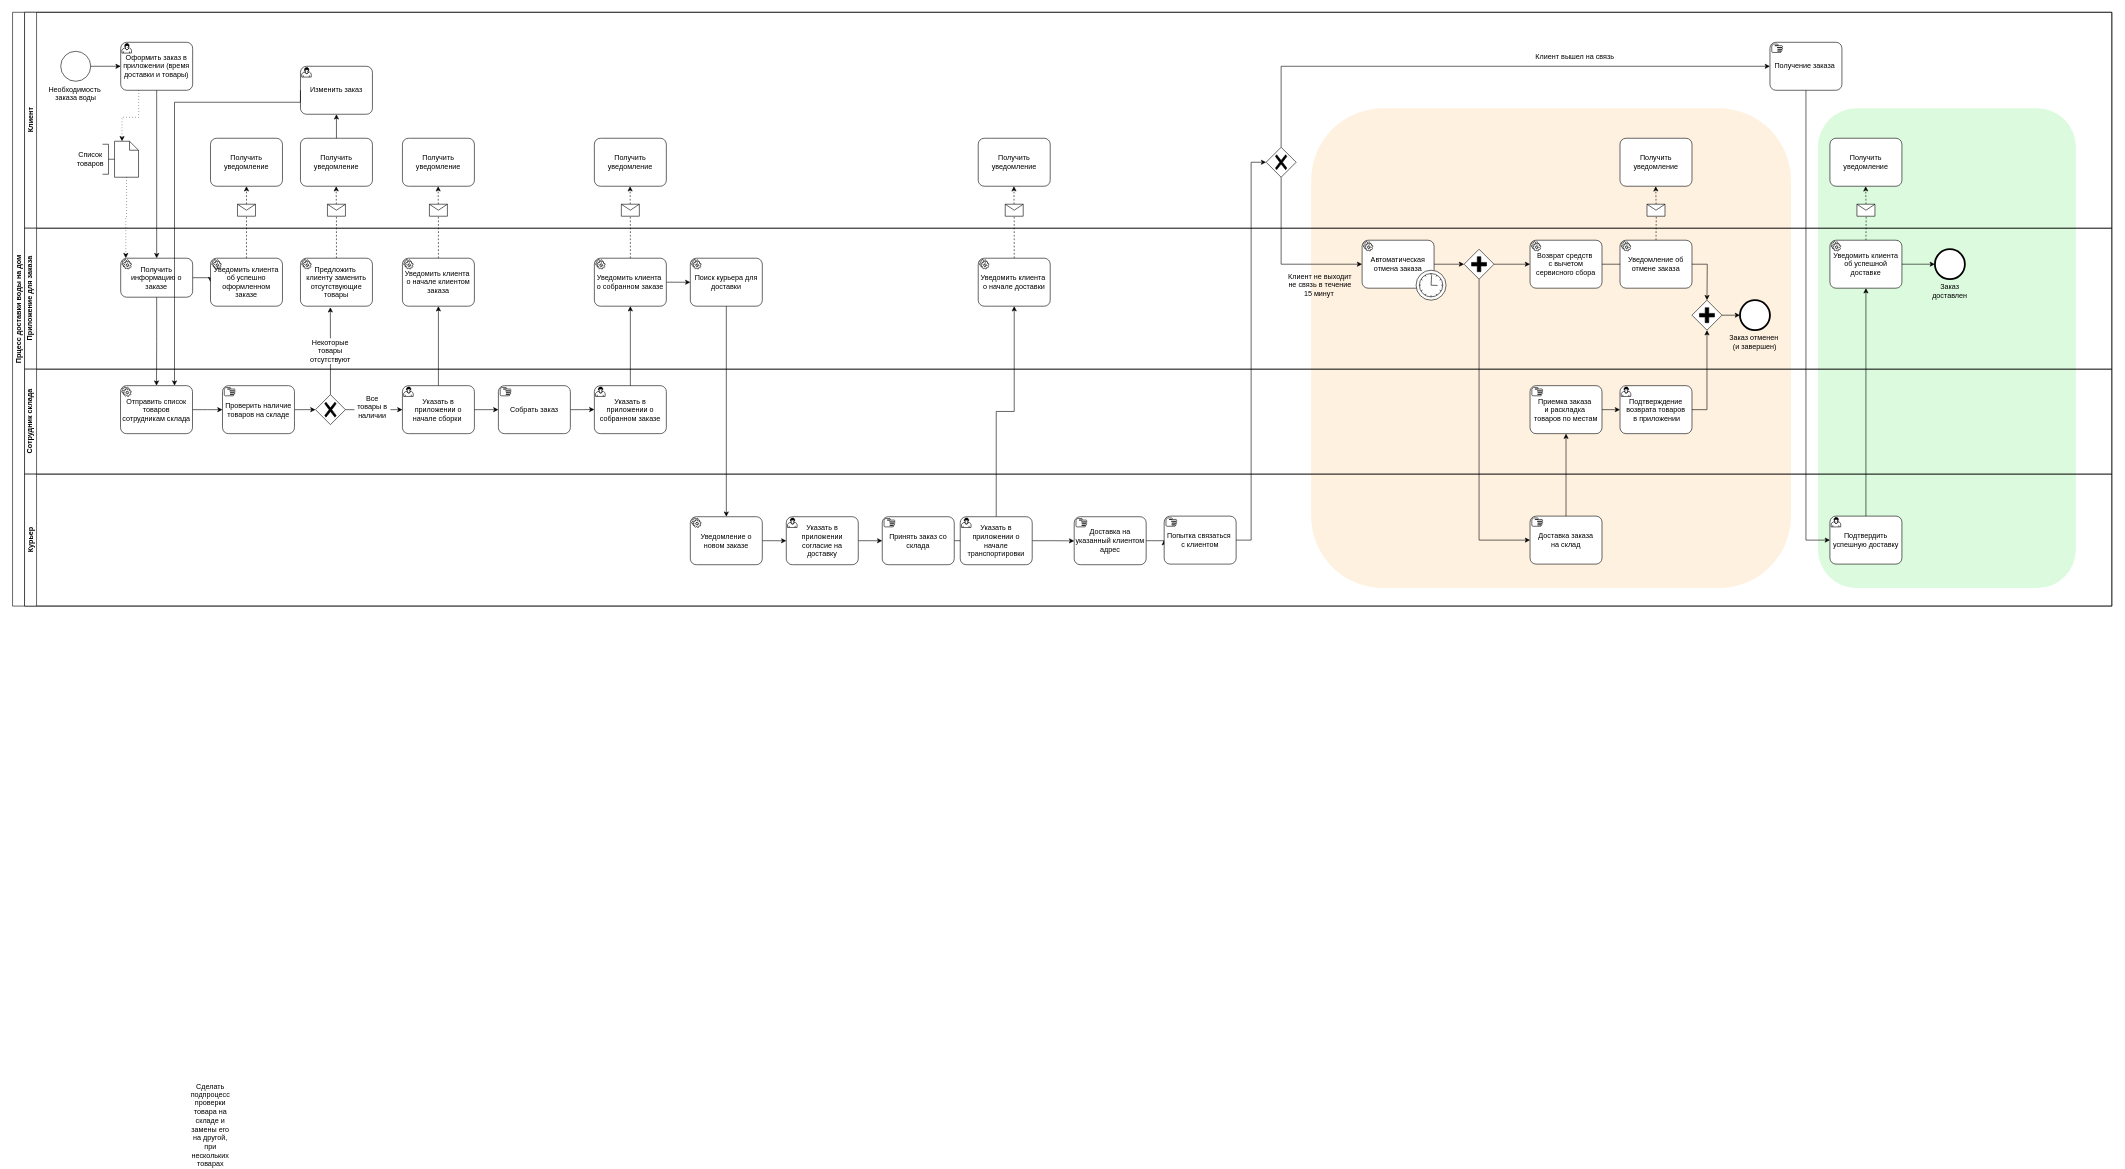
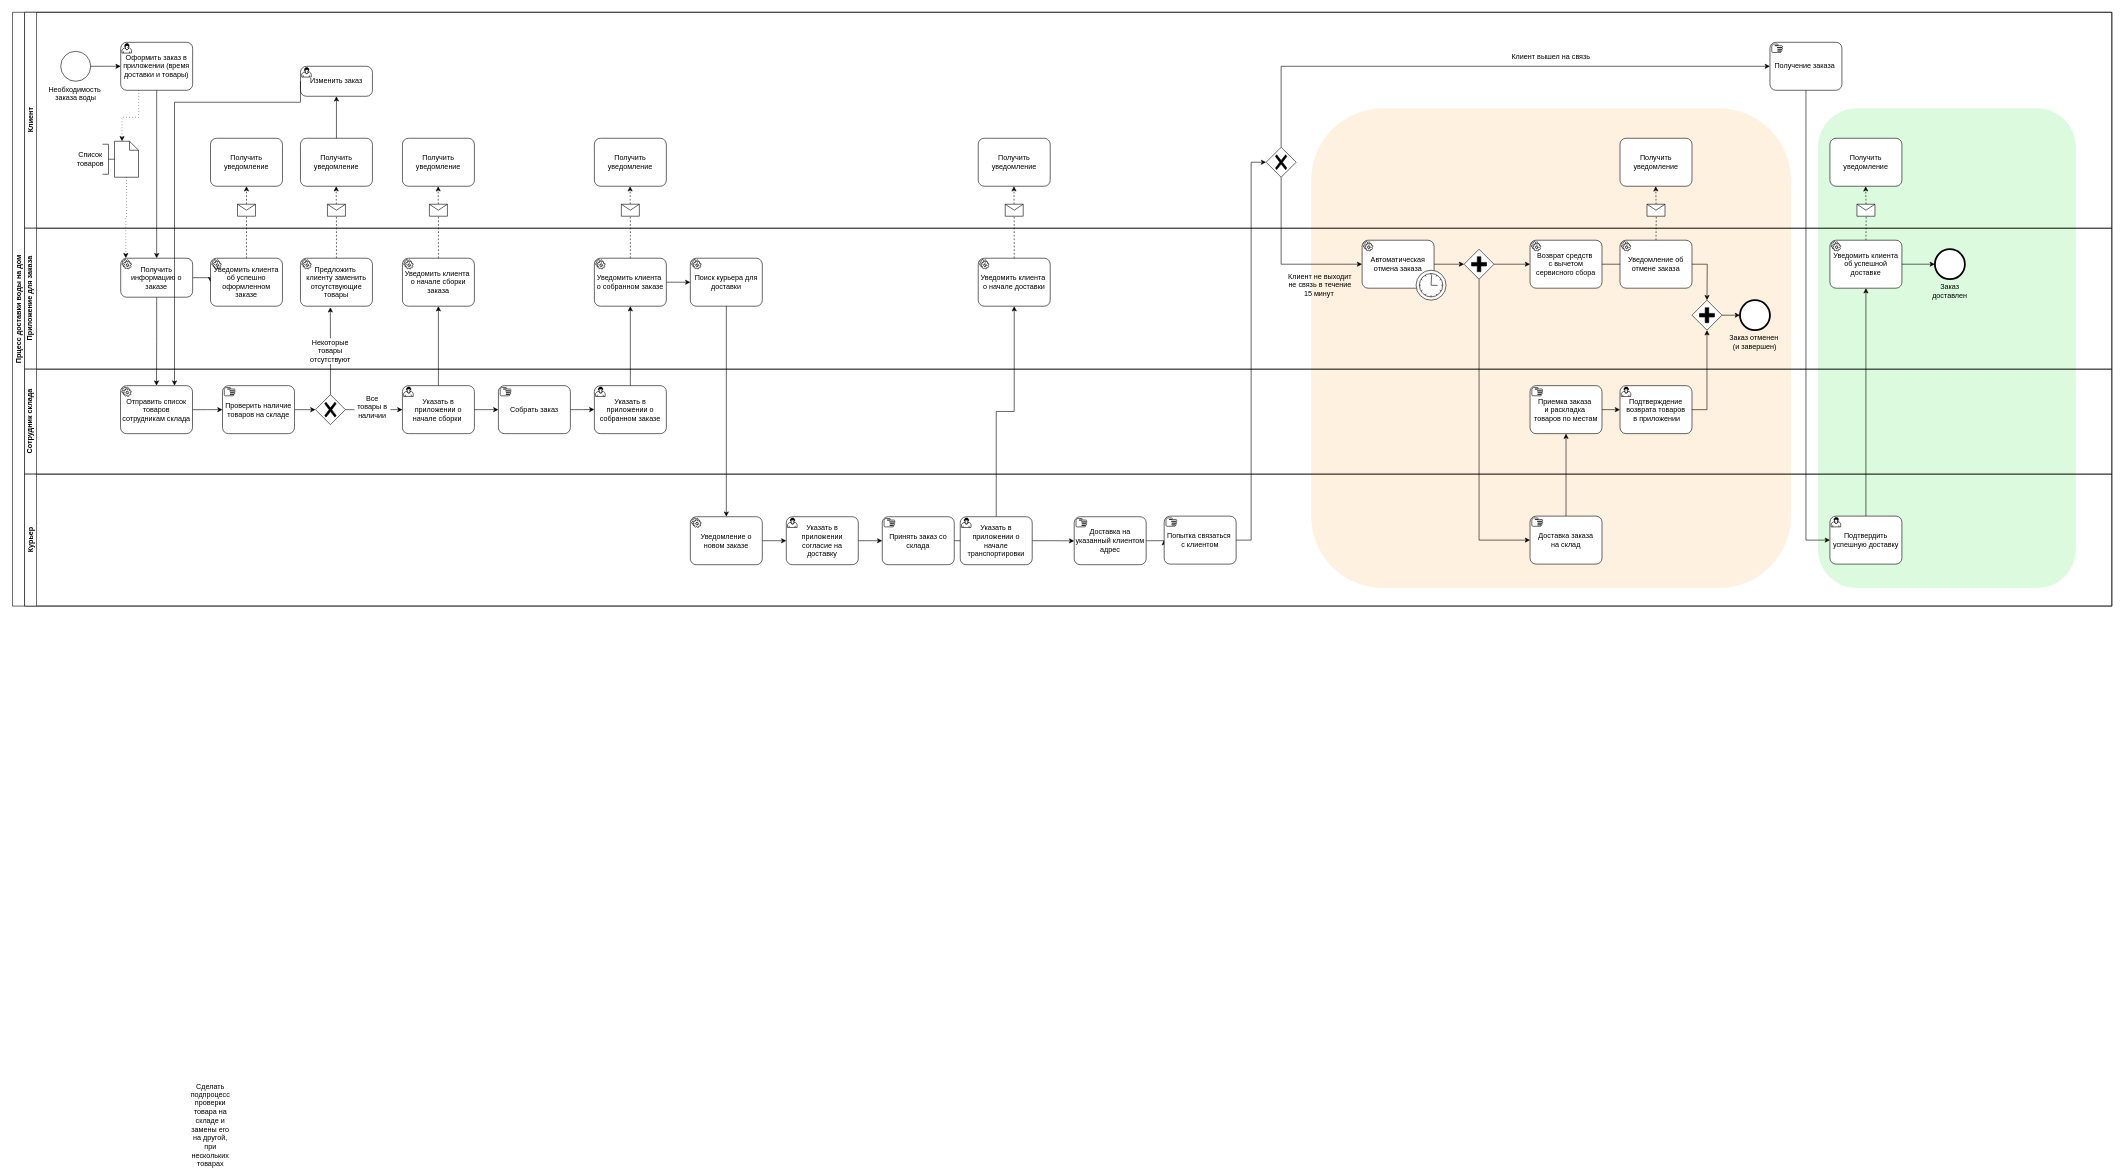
node "Клиент вышел на связь": moved (1575, 57) -> (1551, 57)
node "Изменить заказ": size 72x48 -> 72x30
node "Уведомить клиента о начале клиентом заказа": label "Уведомить клиента о начале клиентом заказа" -> "Уведомить клиента о начале сборки заказа"
